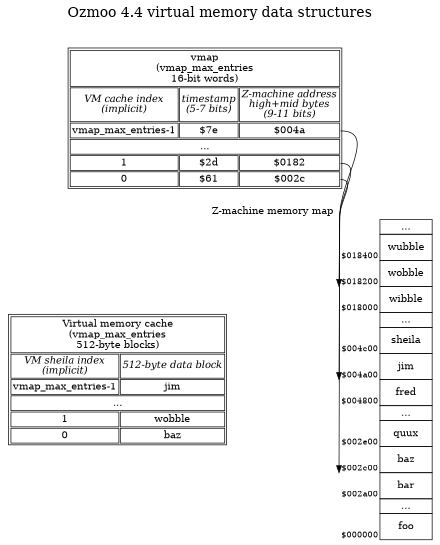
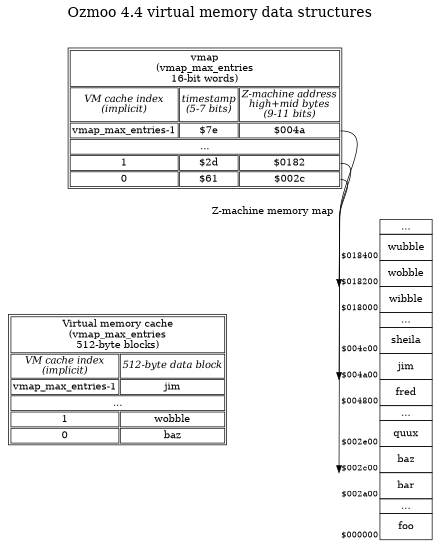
node "Virtual memory cache": text "VM sheila index" -> "VM cache index"
